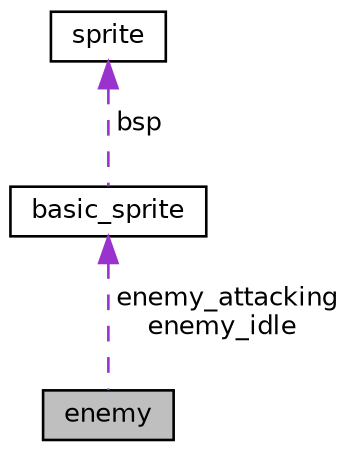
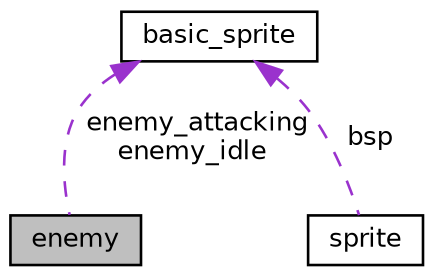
edge "basic_sprite" -> "sprite": reversed
